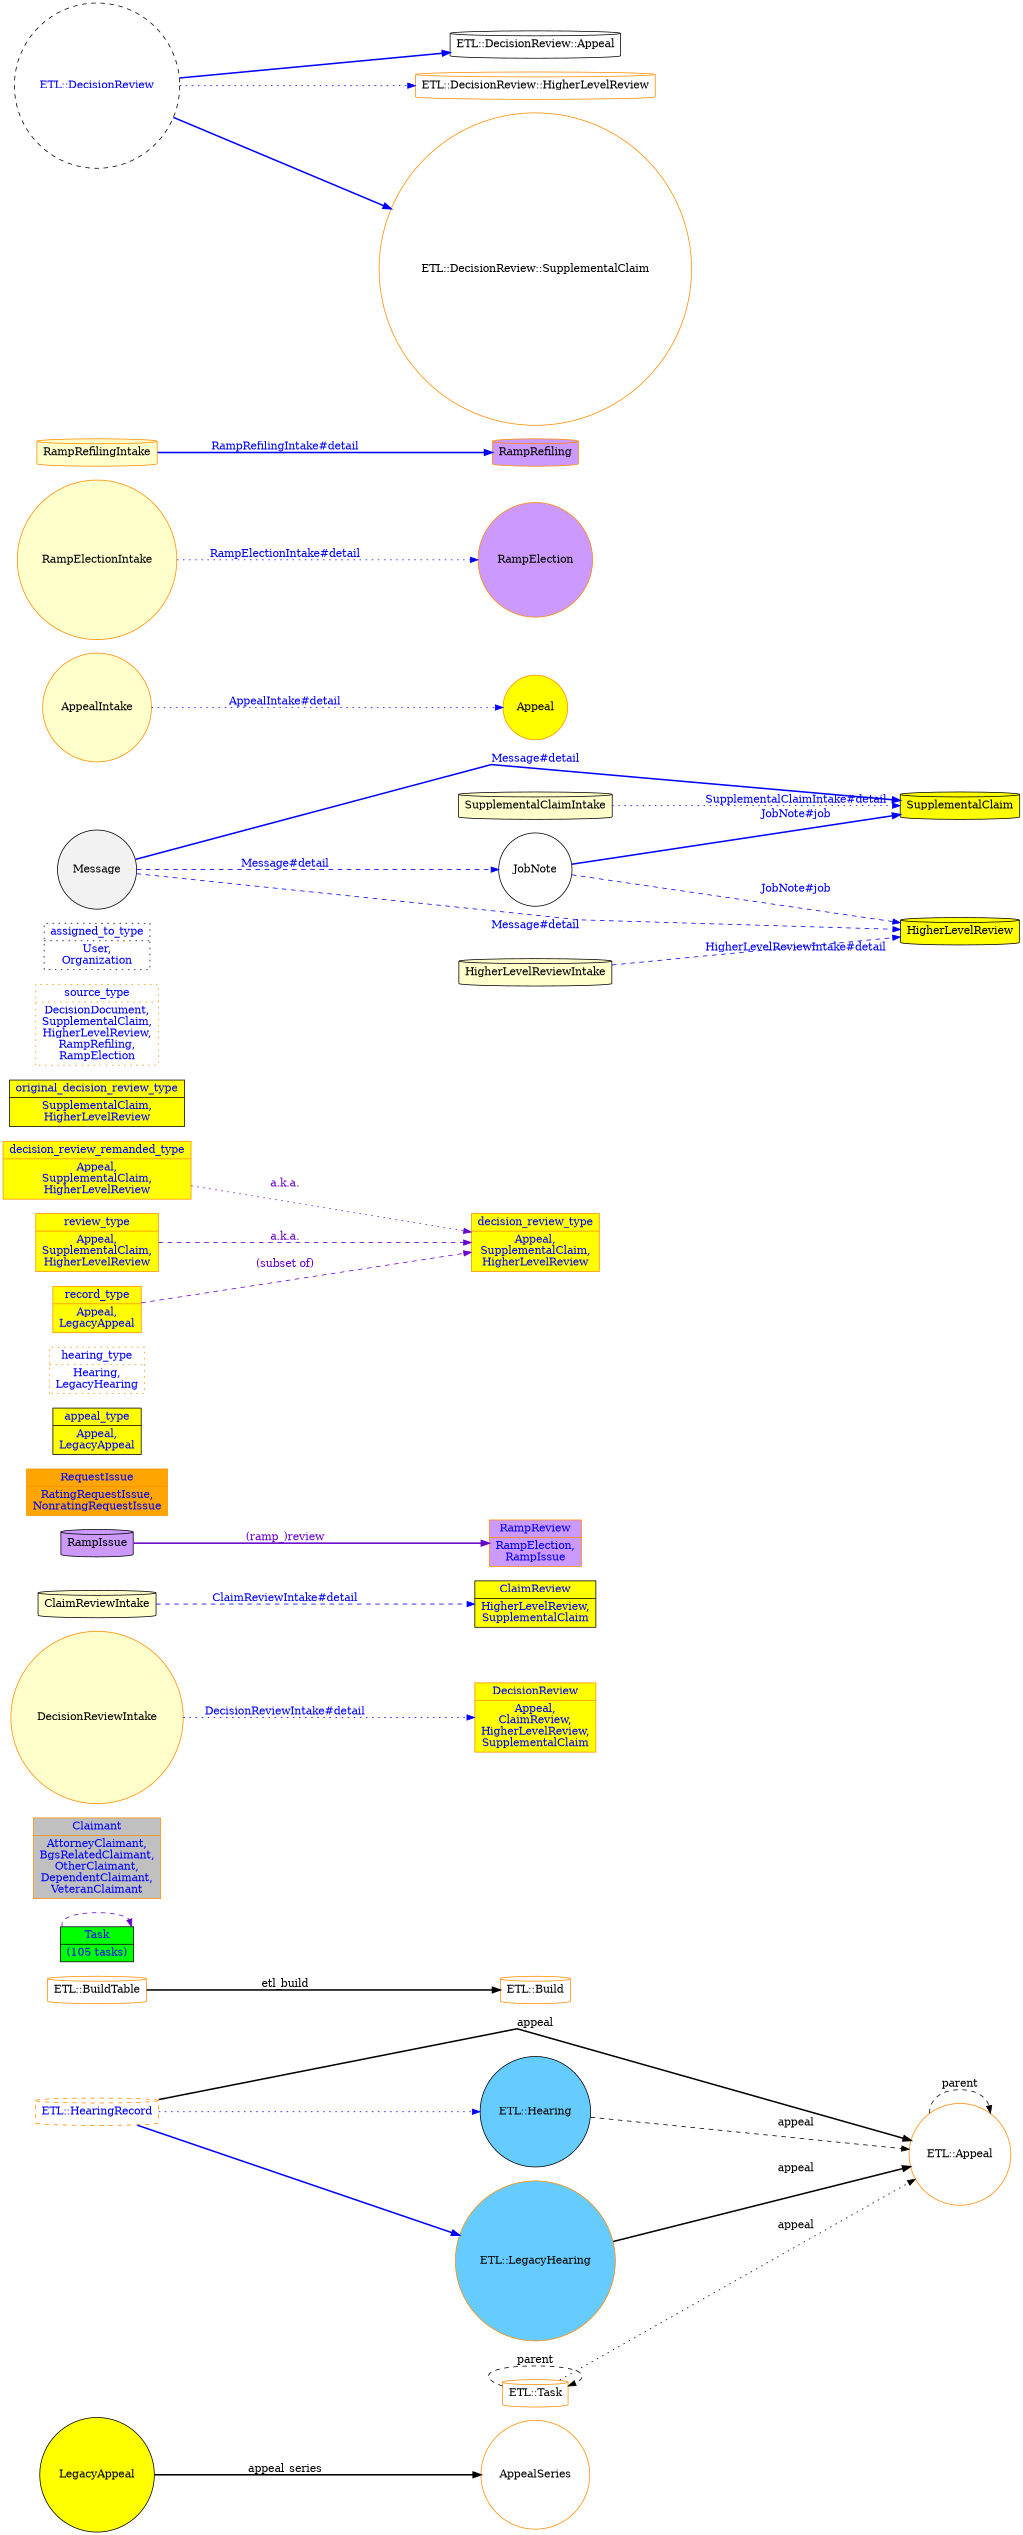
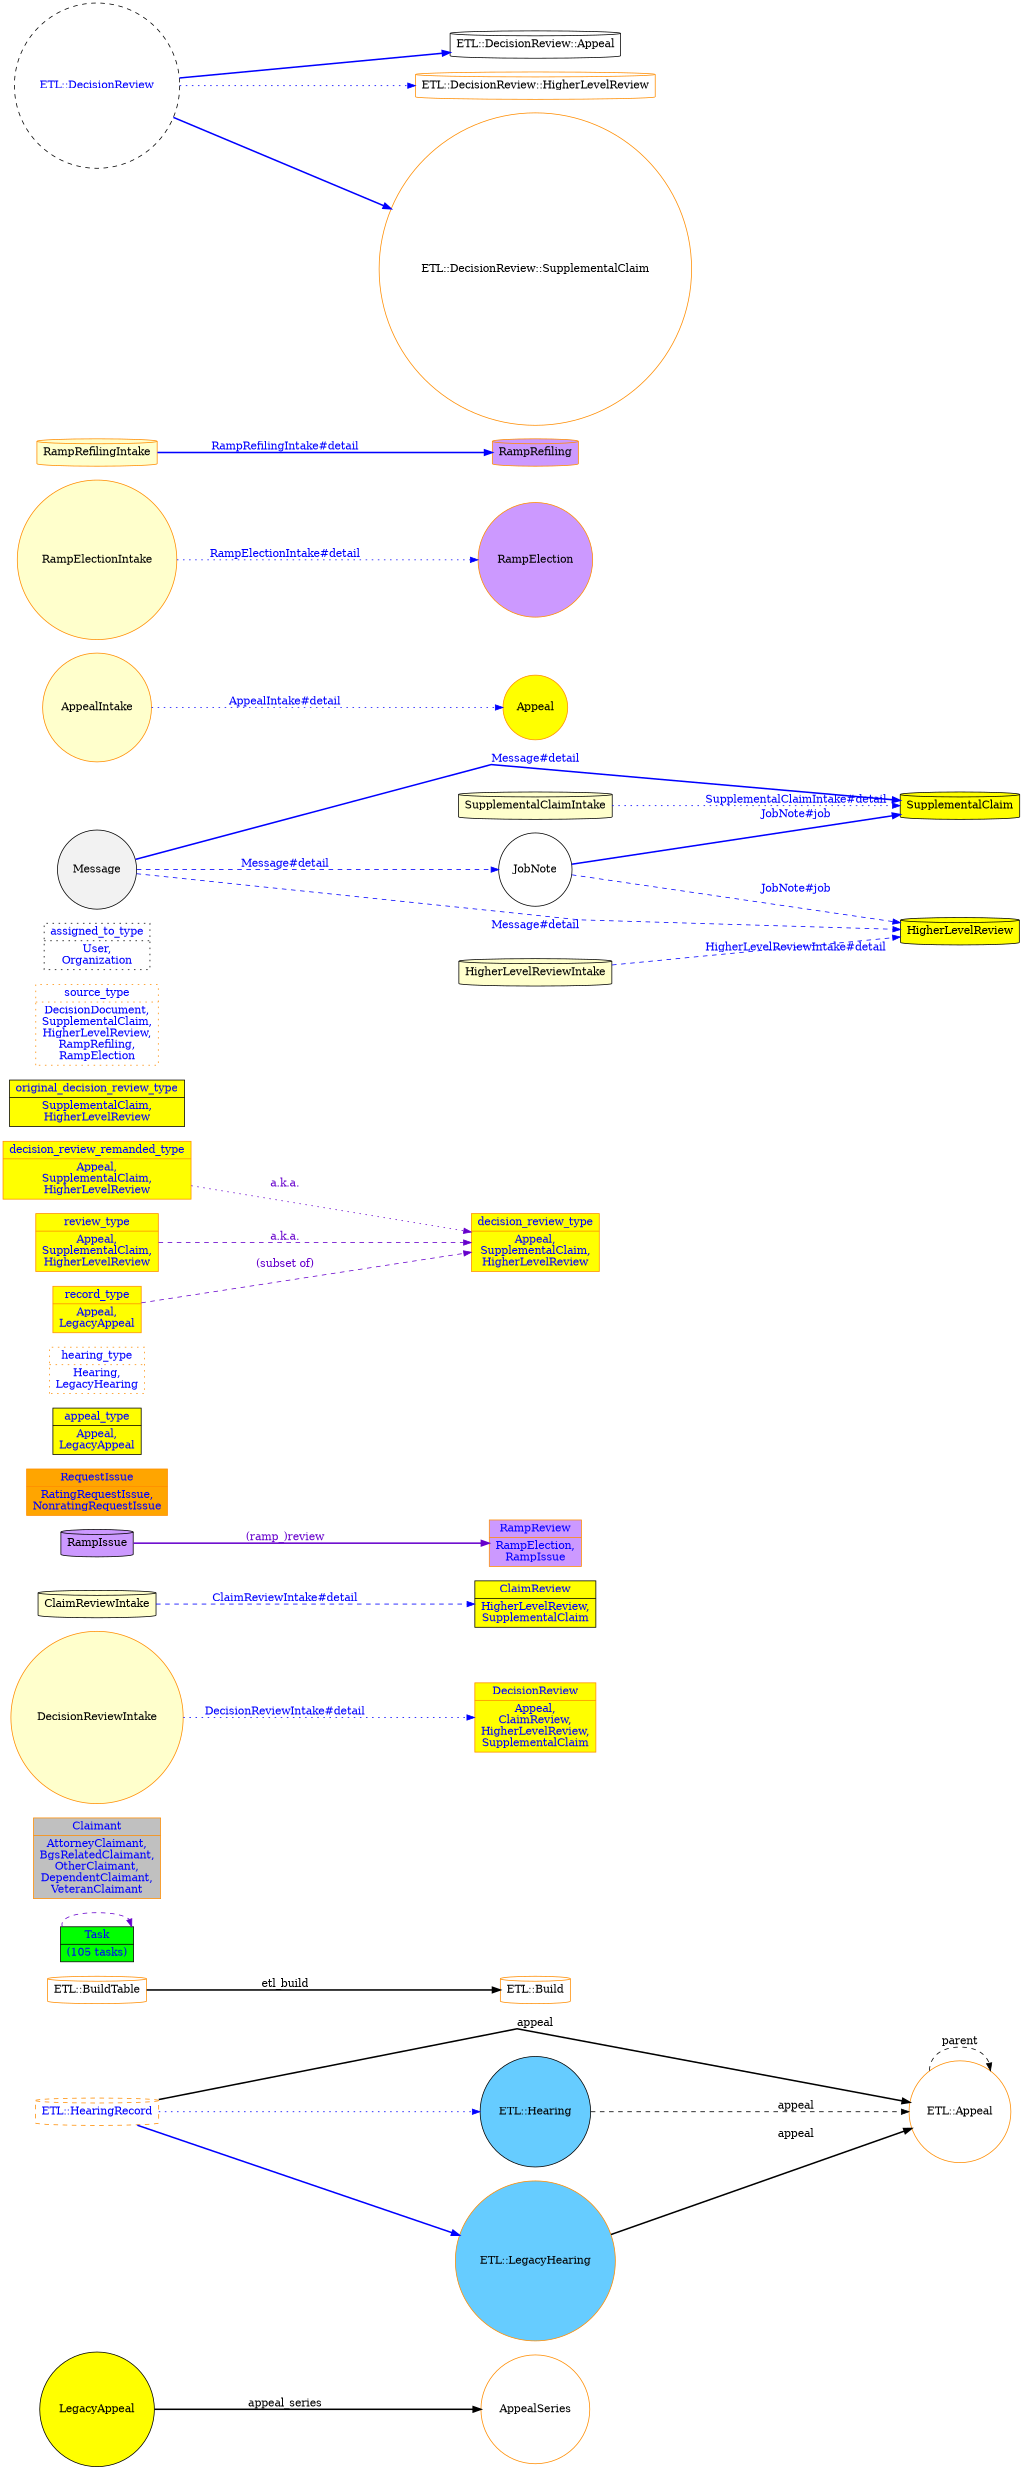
node "ETL::Task": removed
